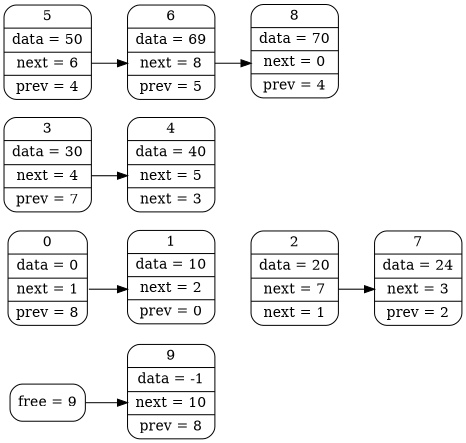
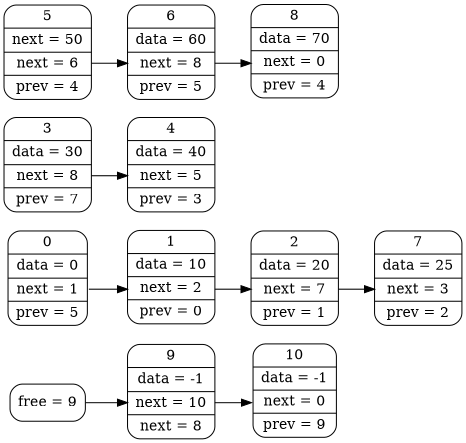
node "5": text "data = 50" -> "next = 50"
node "6": text "data = 69" -> "data = 60"
node "3": text "next = 4" -> "next = 8"
node "4": text "next = 3" -> "prev = 3"
node "7": text "data = 24" -> "data = 25"
edge "1" -> "2": added
node "0": text "prev = 8" -> "prev = 5"
node "2": text "next = 1" -> "prev = 1"
node "10": added
node "9": text "prev = 8" -> "next = 8"
